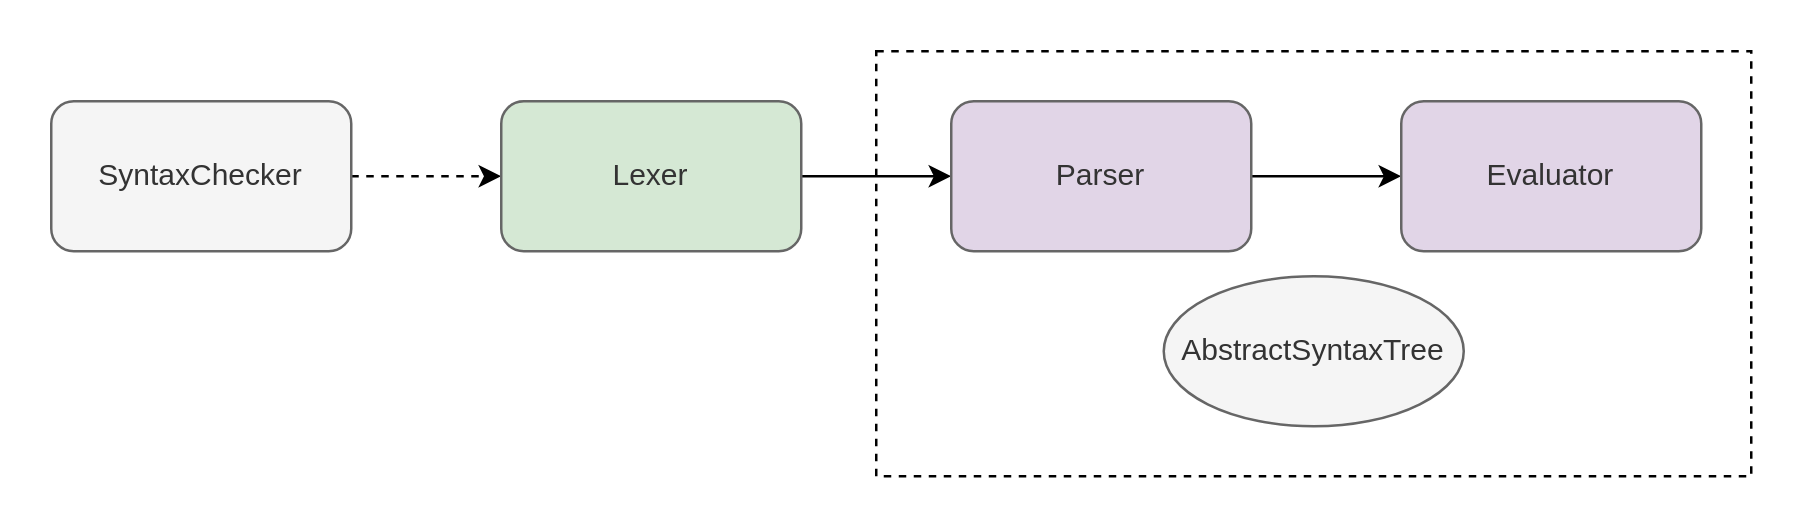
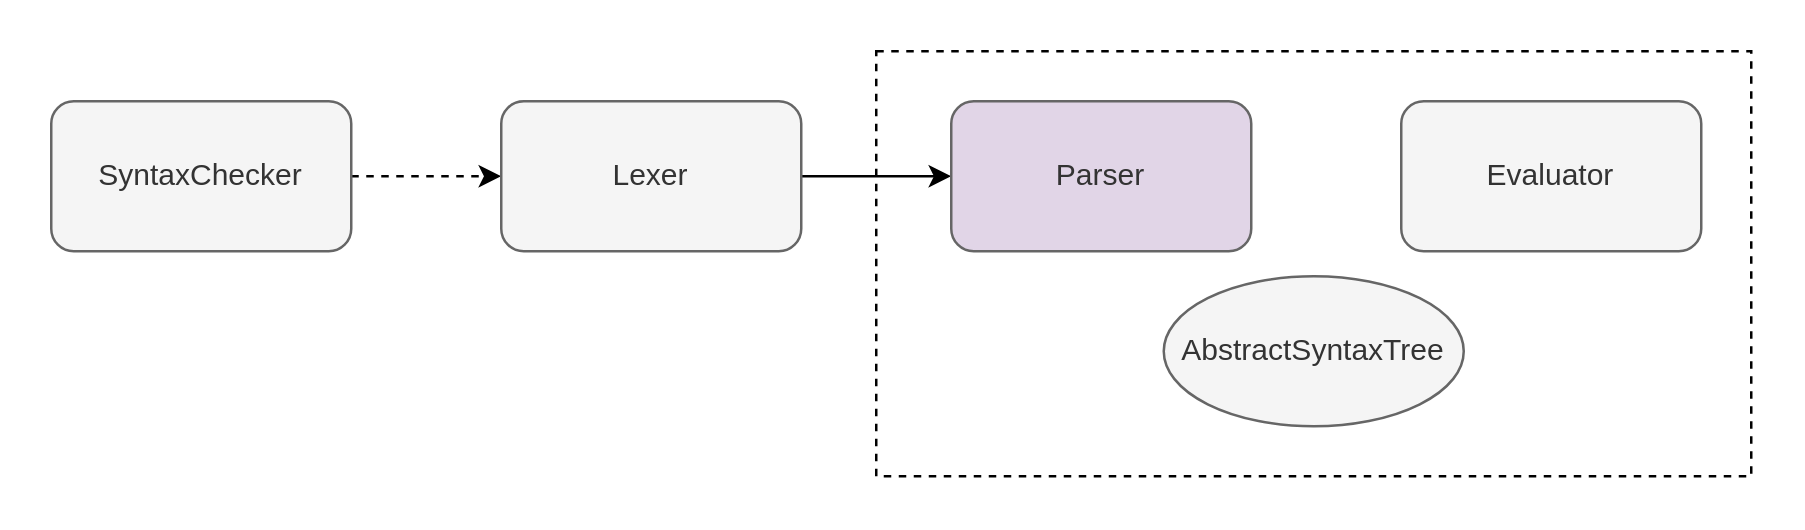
node "Lexer": fillcolor #d5e8d4 -> #f5f5f5
edge "Parser" -> "Evaluator": removed
node "Evaluator": fillcolor #e1d5e7 -> #f5f5f5
